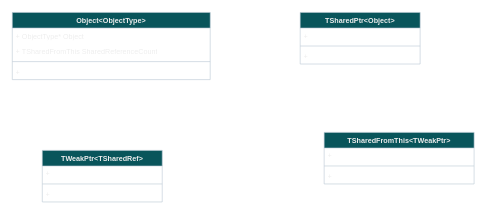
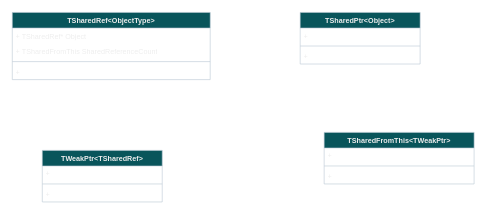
node "Object<ObjectType>": label "Object<ObjectType>" -> "TSharedRef<ObjectType>"
node "+ ObjectType* Object": label "+ ObjectType* Object" -> "+ TSharedRef* Object"
